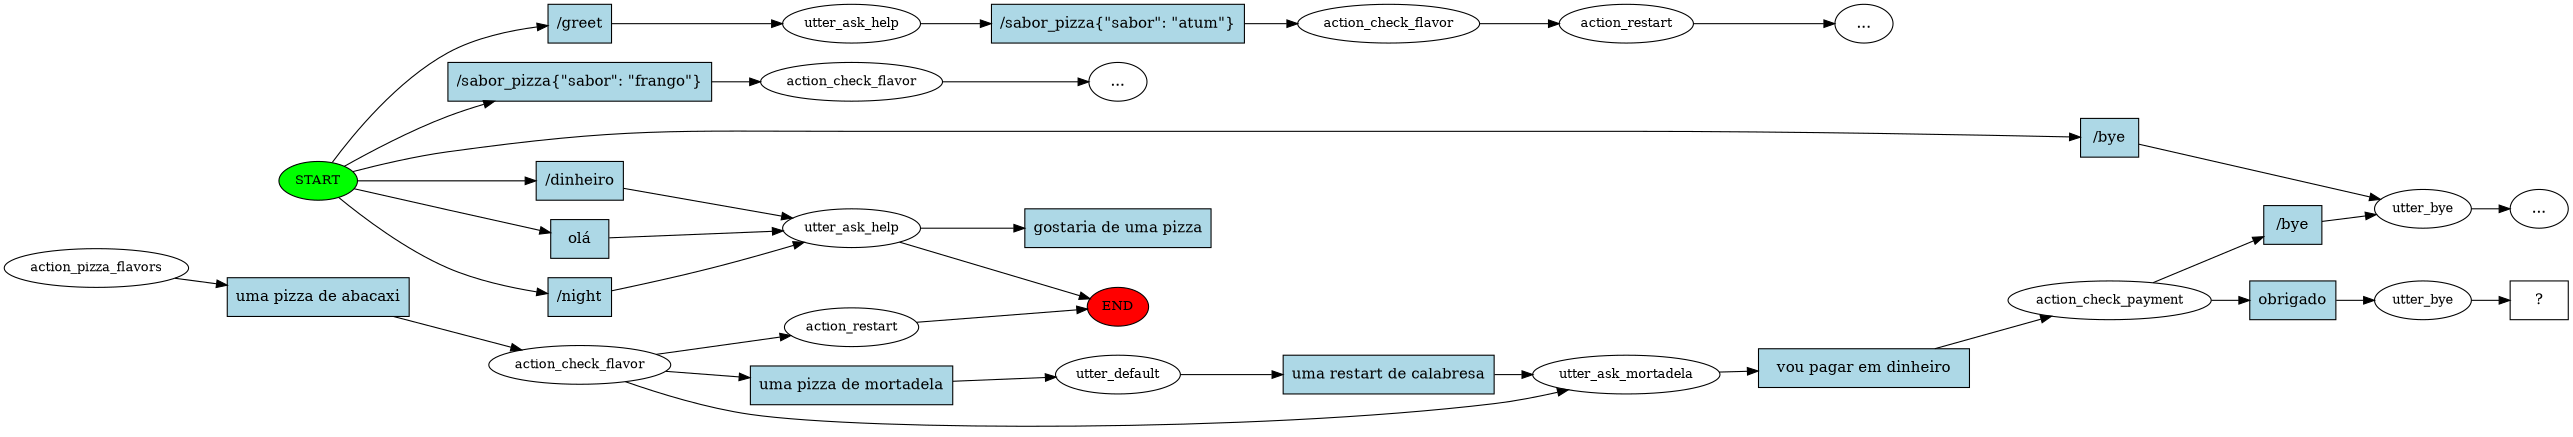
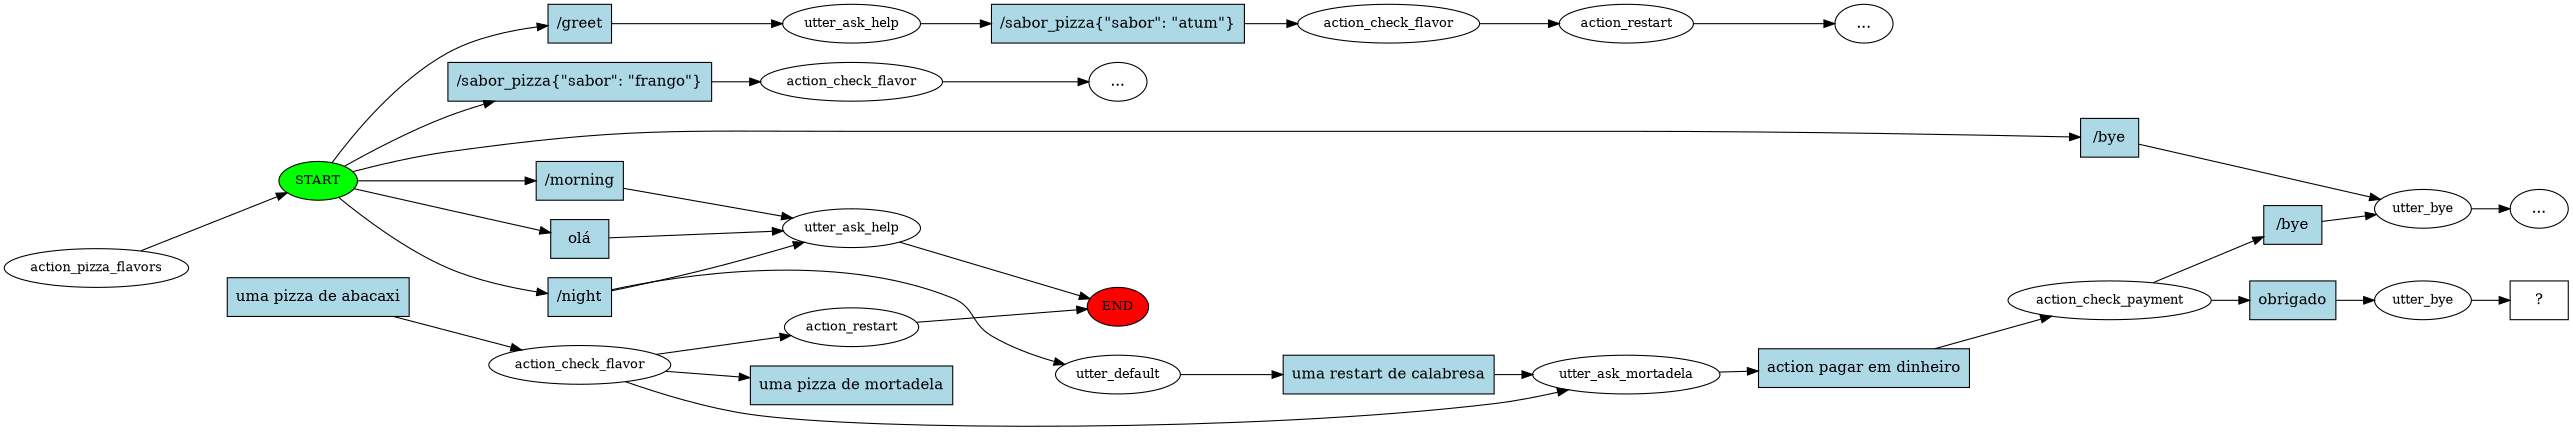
node "/dinheiro": label "/dinheiro" -> "/morning"
node "gostaria de uma pizza": removed
edge "action_pizza_flavors" -> "uma pizza de abacaxi": now "action_pizza_flavors" -> "START"
node "vou pagar em dinheiro": label "vou pagar em dinheiro" -> "action pagar em dinheiro"
edge "uma pizza de mortadela" -> "utter_default": now "/night" -> "utter_default"
